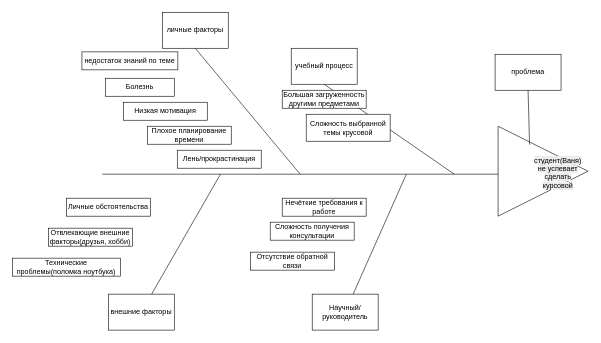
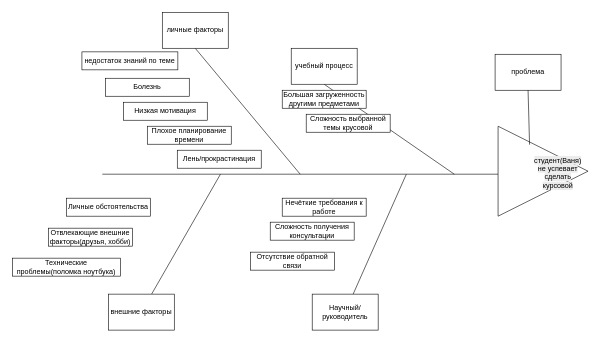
node "Болезнь": size 69x18 -> 84x18
node "Сложность выбранной темы крусовой": size 84x27 -> 84x18
